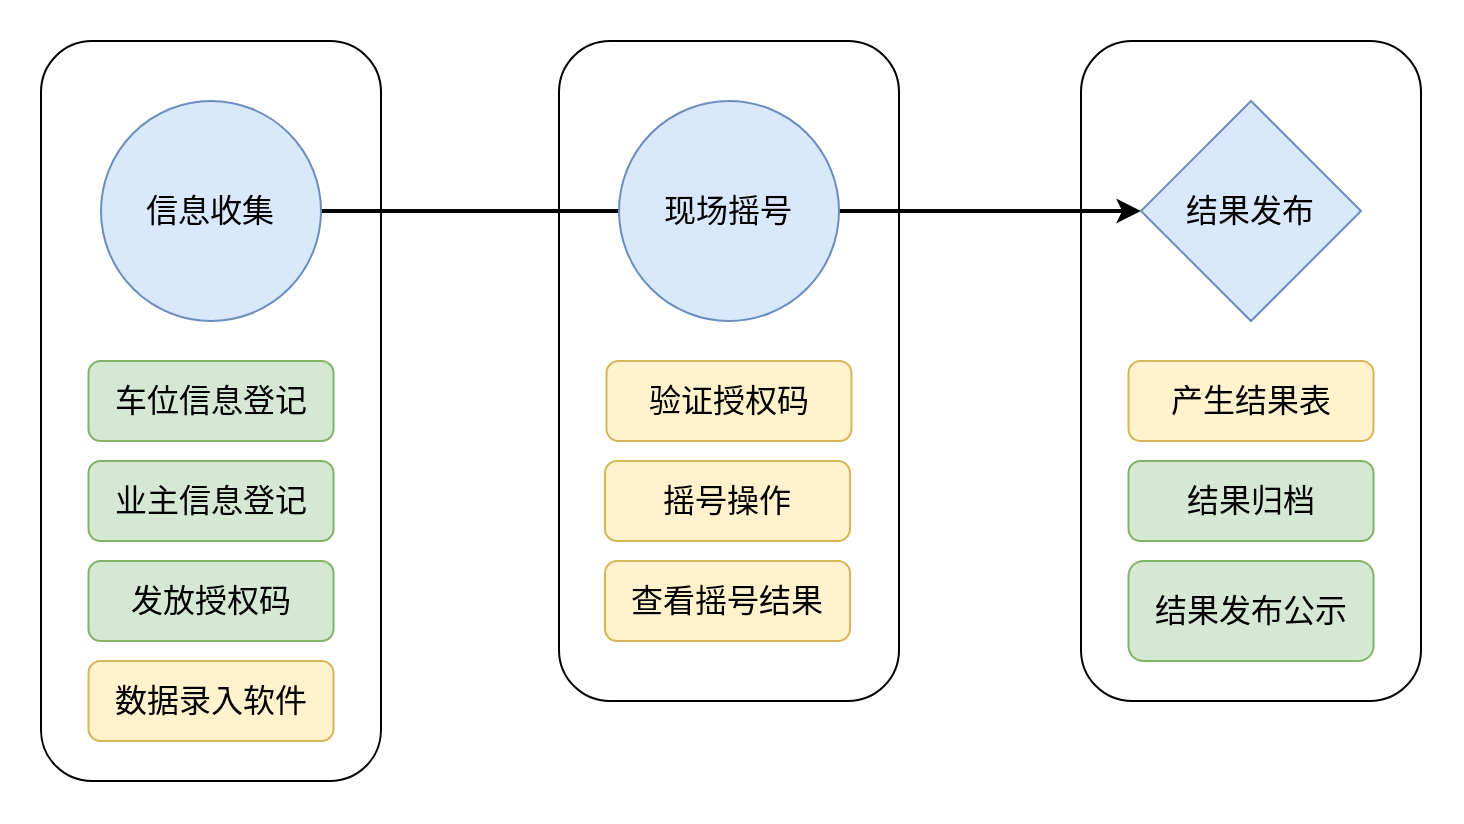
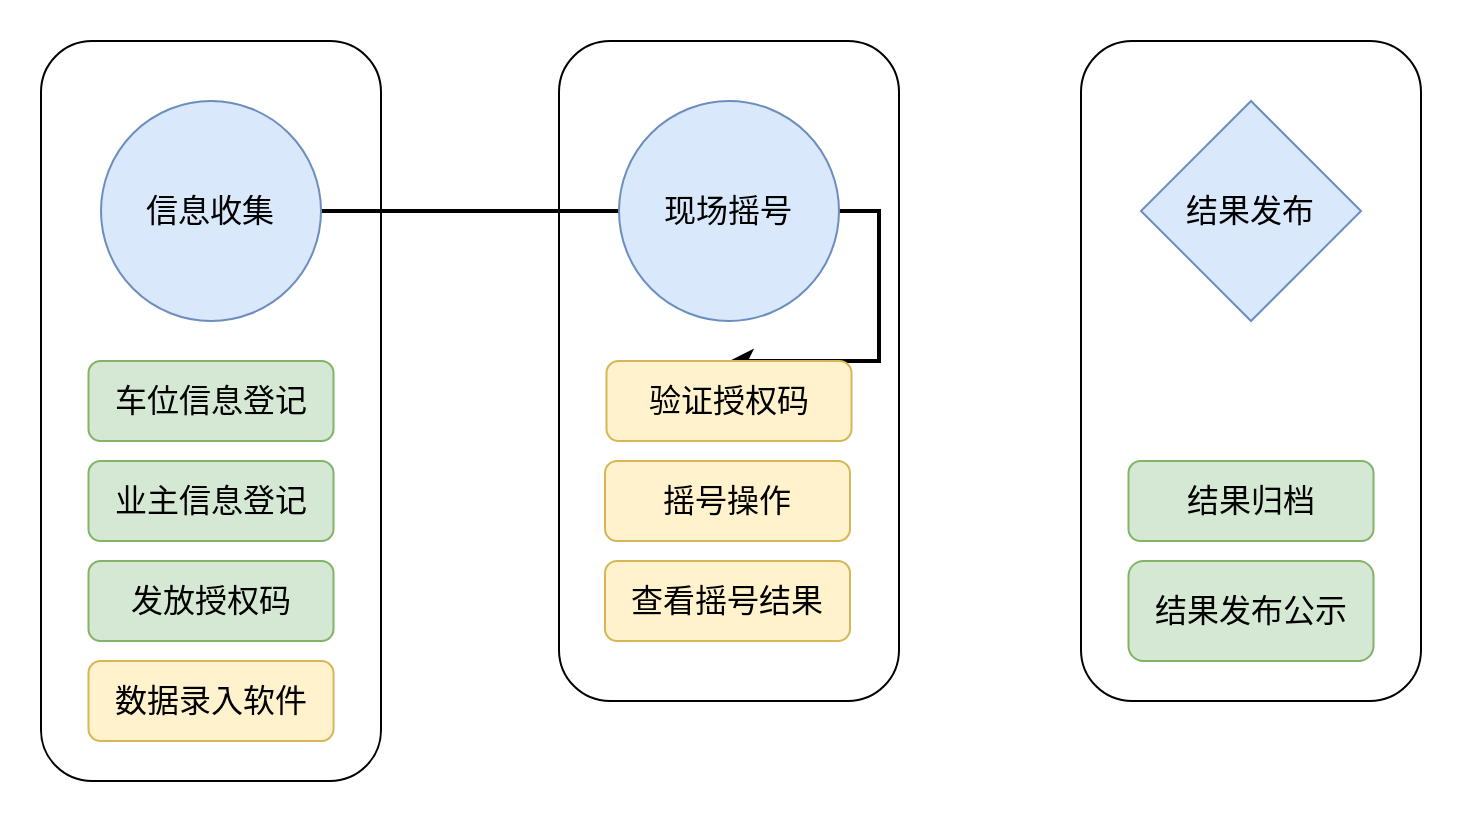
edge "现场摇号" -> "结果发布": now "现场摇号" -> "验证授权码"
node "产生结果表": removed
